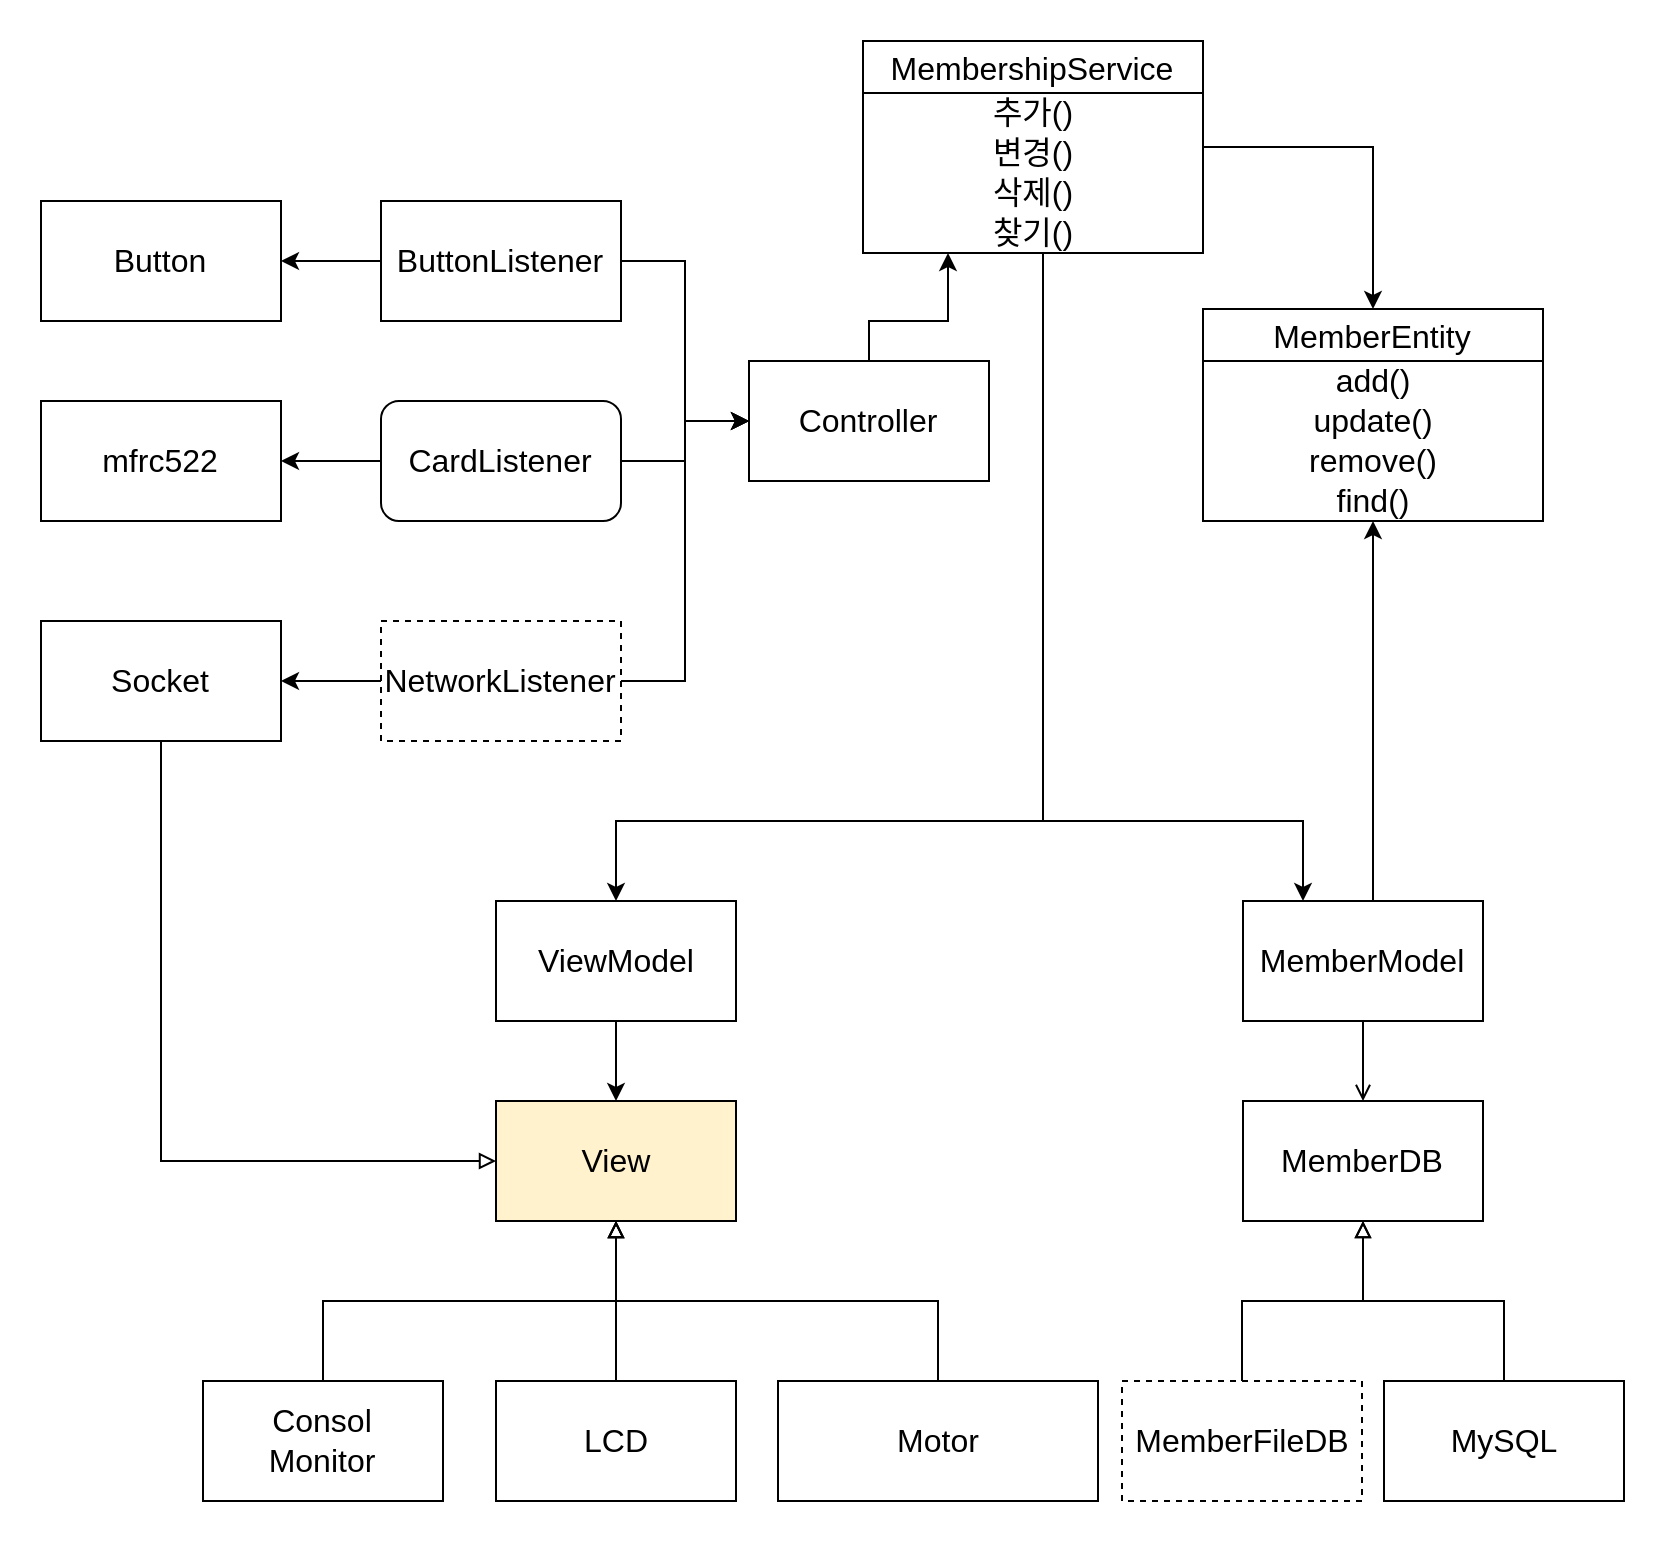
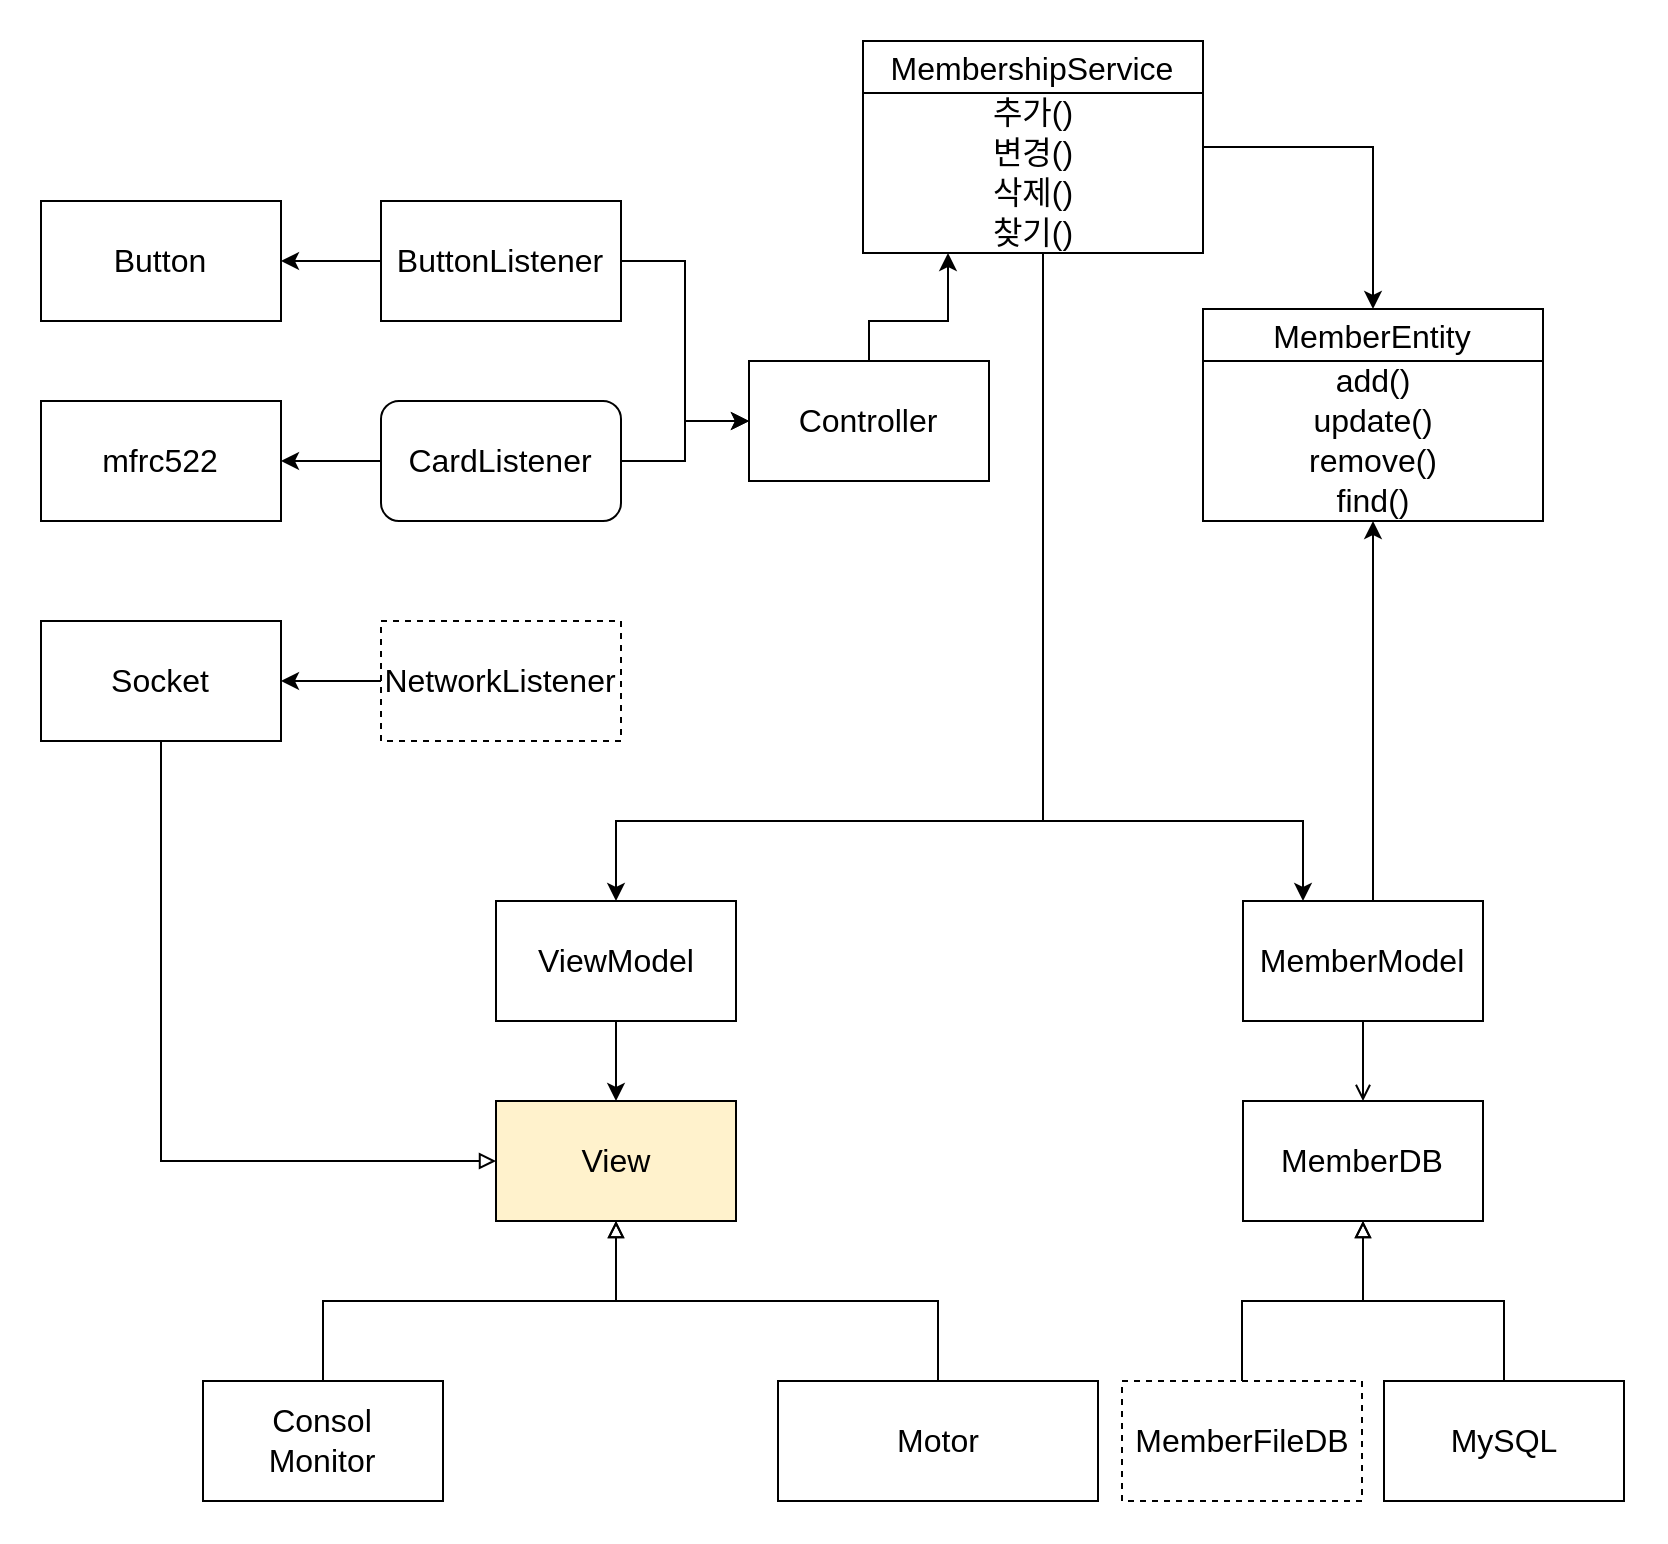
edge "NetworkListener" -> "Controller": removed
edge "LCD" -> "View": removed
node "LCD": removed
